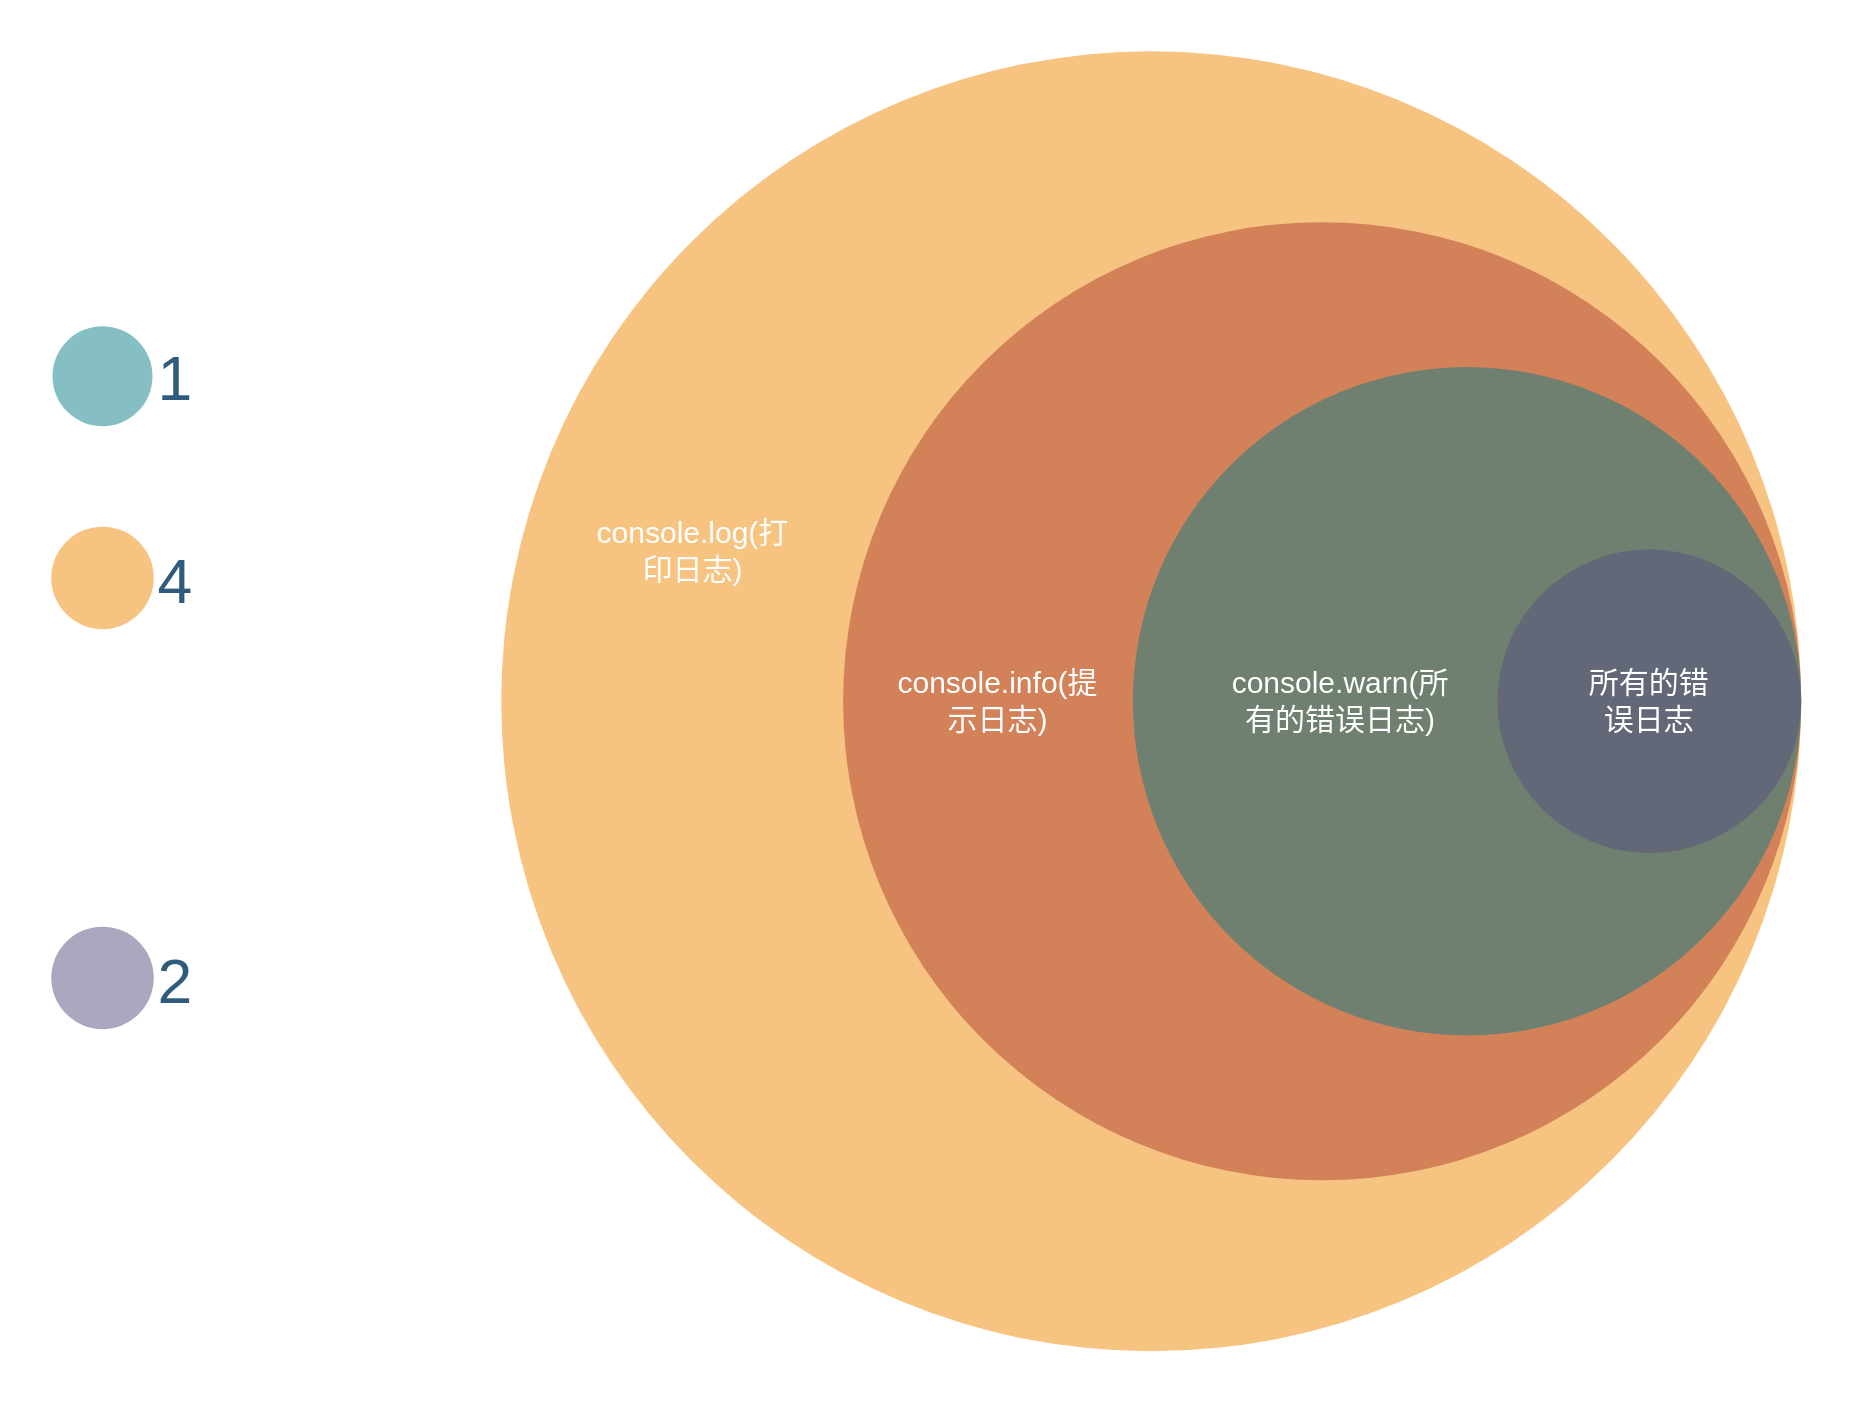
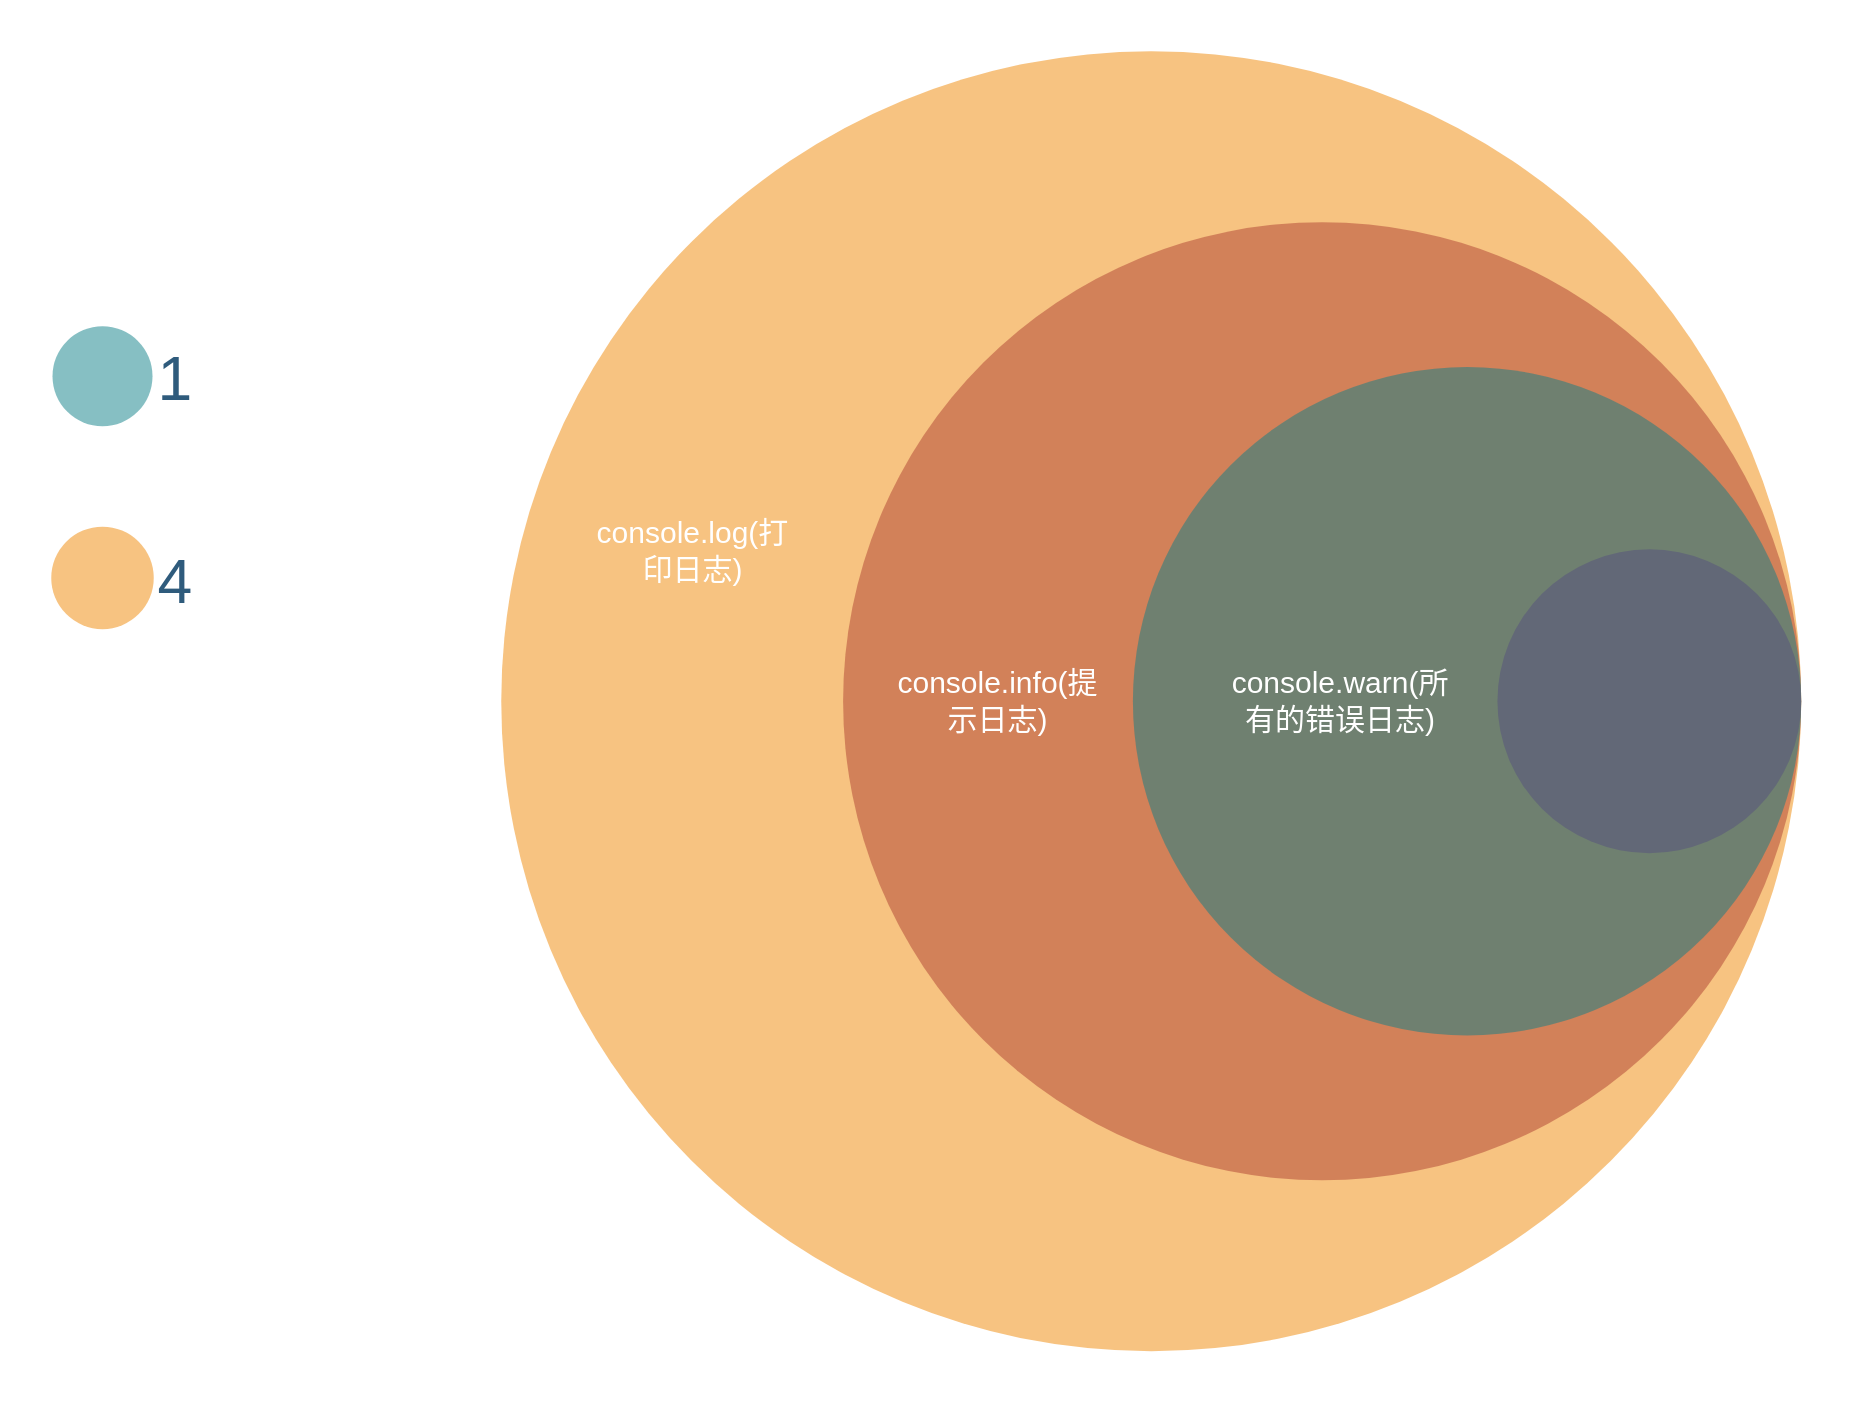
node "所有的错误日志": removed
node "2": removed
